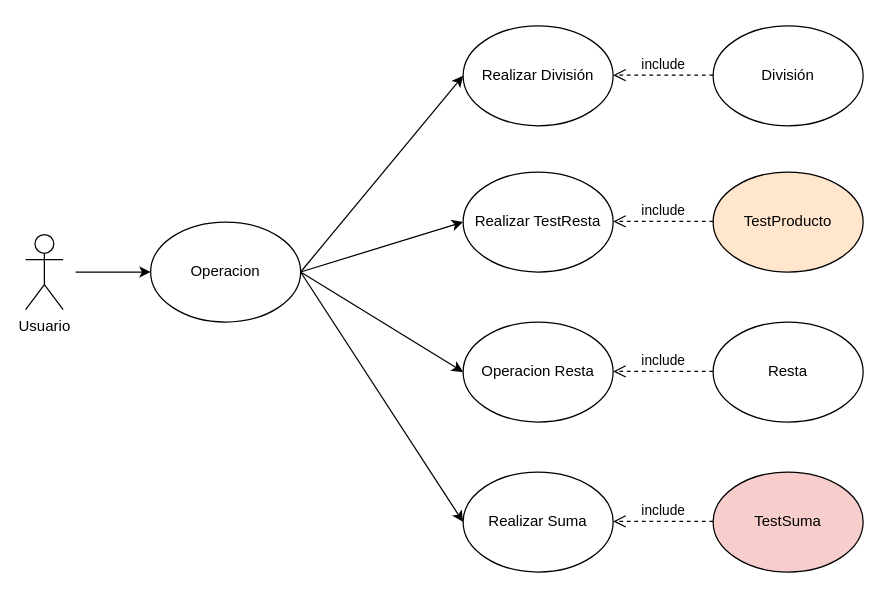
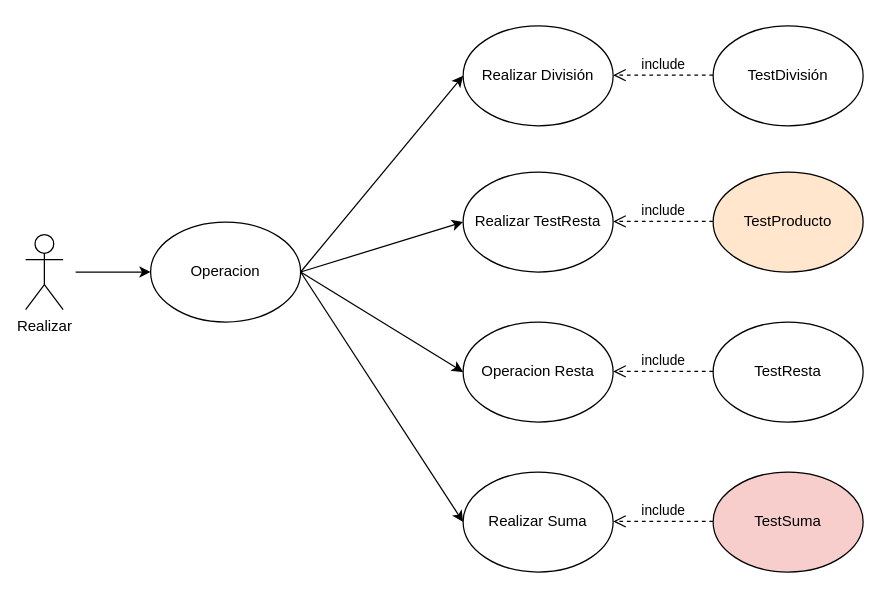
node "División": label "División" -> "TestDivisión"
node "Usuario": label "Usuario" -> "Realizar"
node "Resta": label "Resta" -> "TestResta"
